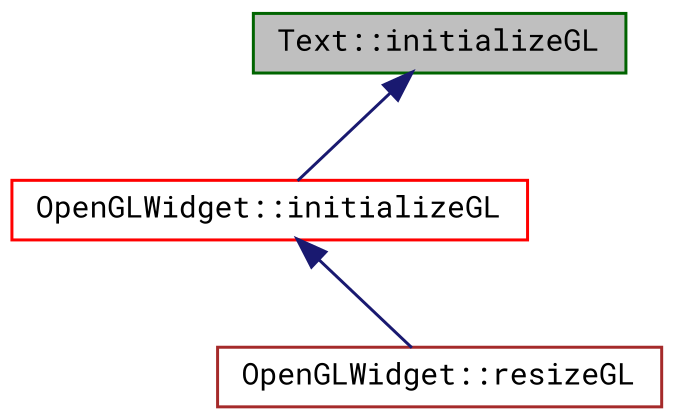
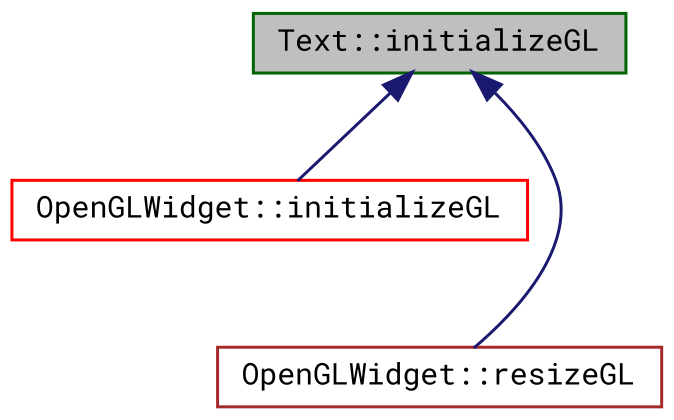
edge "OpenGLWidget::resizeGL" -> "OpenGLWidget::initializeGL": now "OpenGLWidget::resizeGL" -> "Text::initializeGL"
